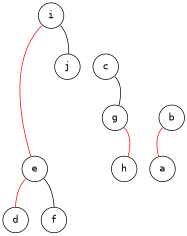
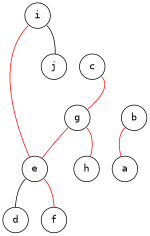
edge "c" -- "g": color black -> red
edge "g" -- "e": added
edge "e" -- "d": color red -> black
edge "e" -- "f": color black -> red
